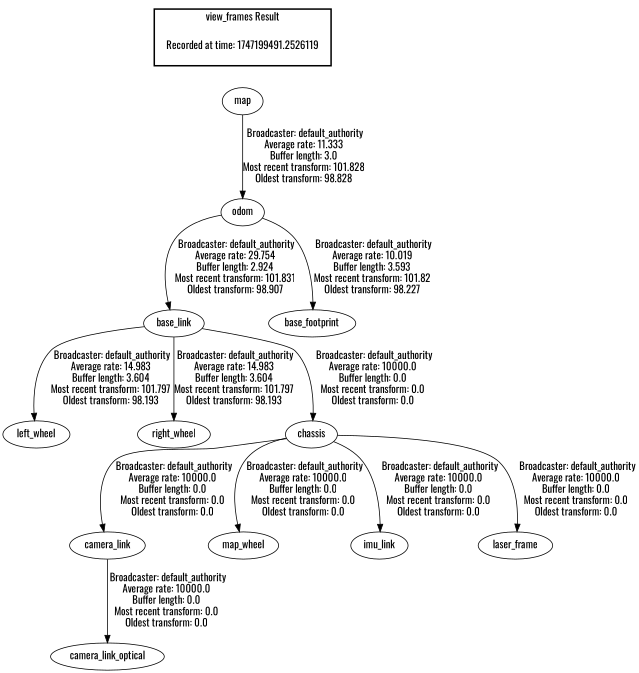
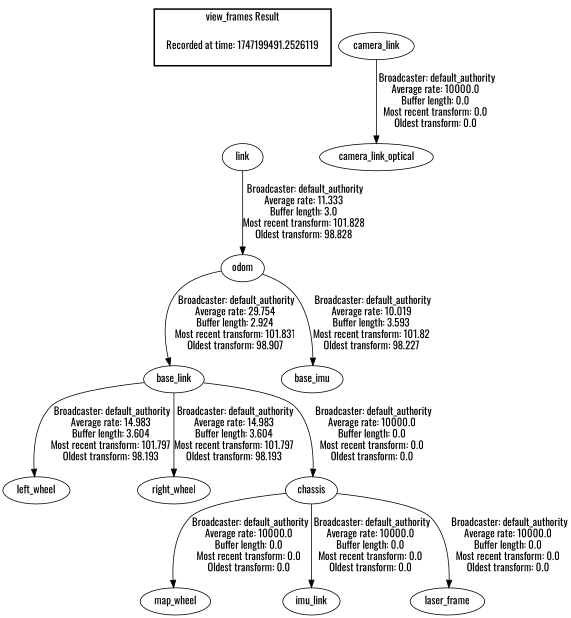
node "map": label "map" -> "link"
node "base_footprint": label "base_footprint" -> "base_imu"
edge "chassis" -> "camera_link": removed, label "Broadcaster: default_authority Average rate: 10000.0 Buffer length: 0.0 Most recent transform: 0.0 Oldest transform: 0.0"
